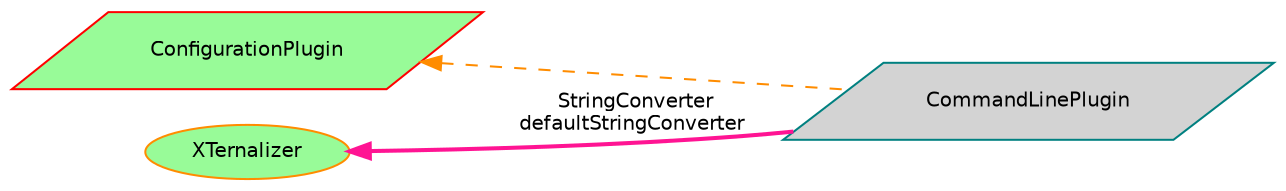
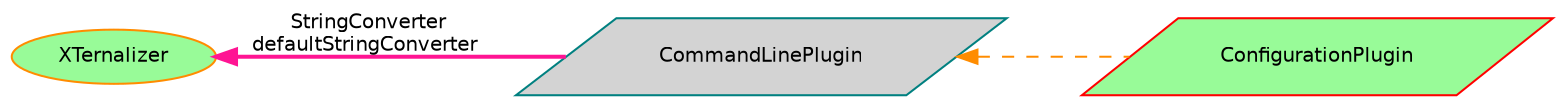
edge "CommandLinePlugin" -> "ConfigurationPlugin": reversed
